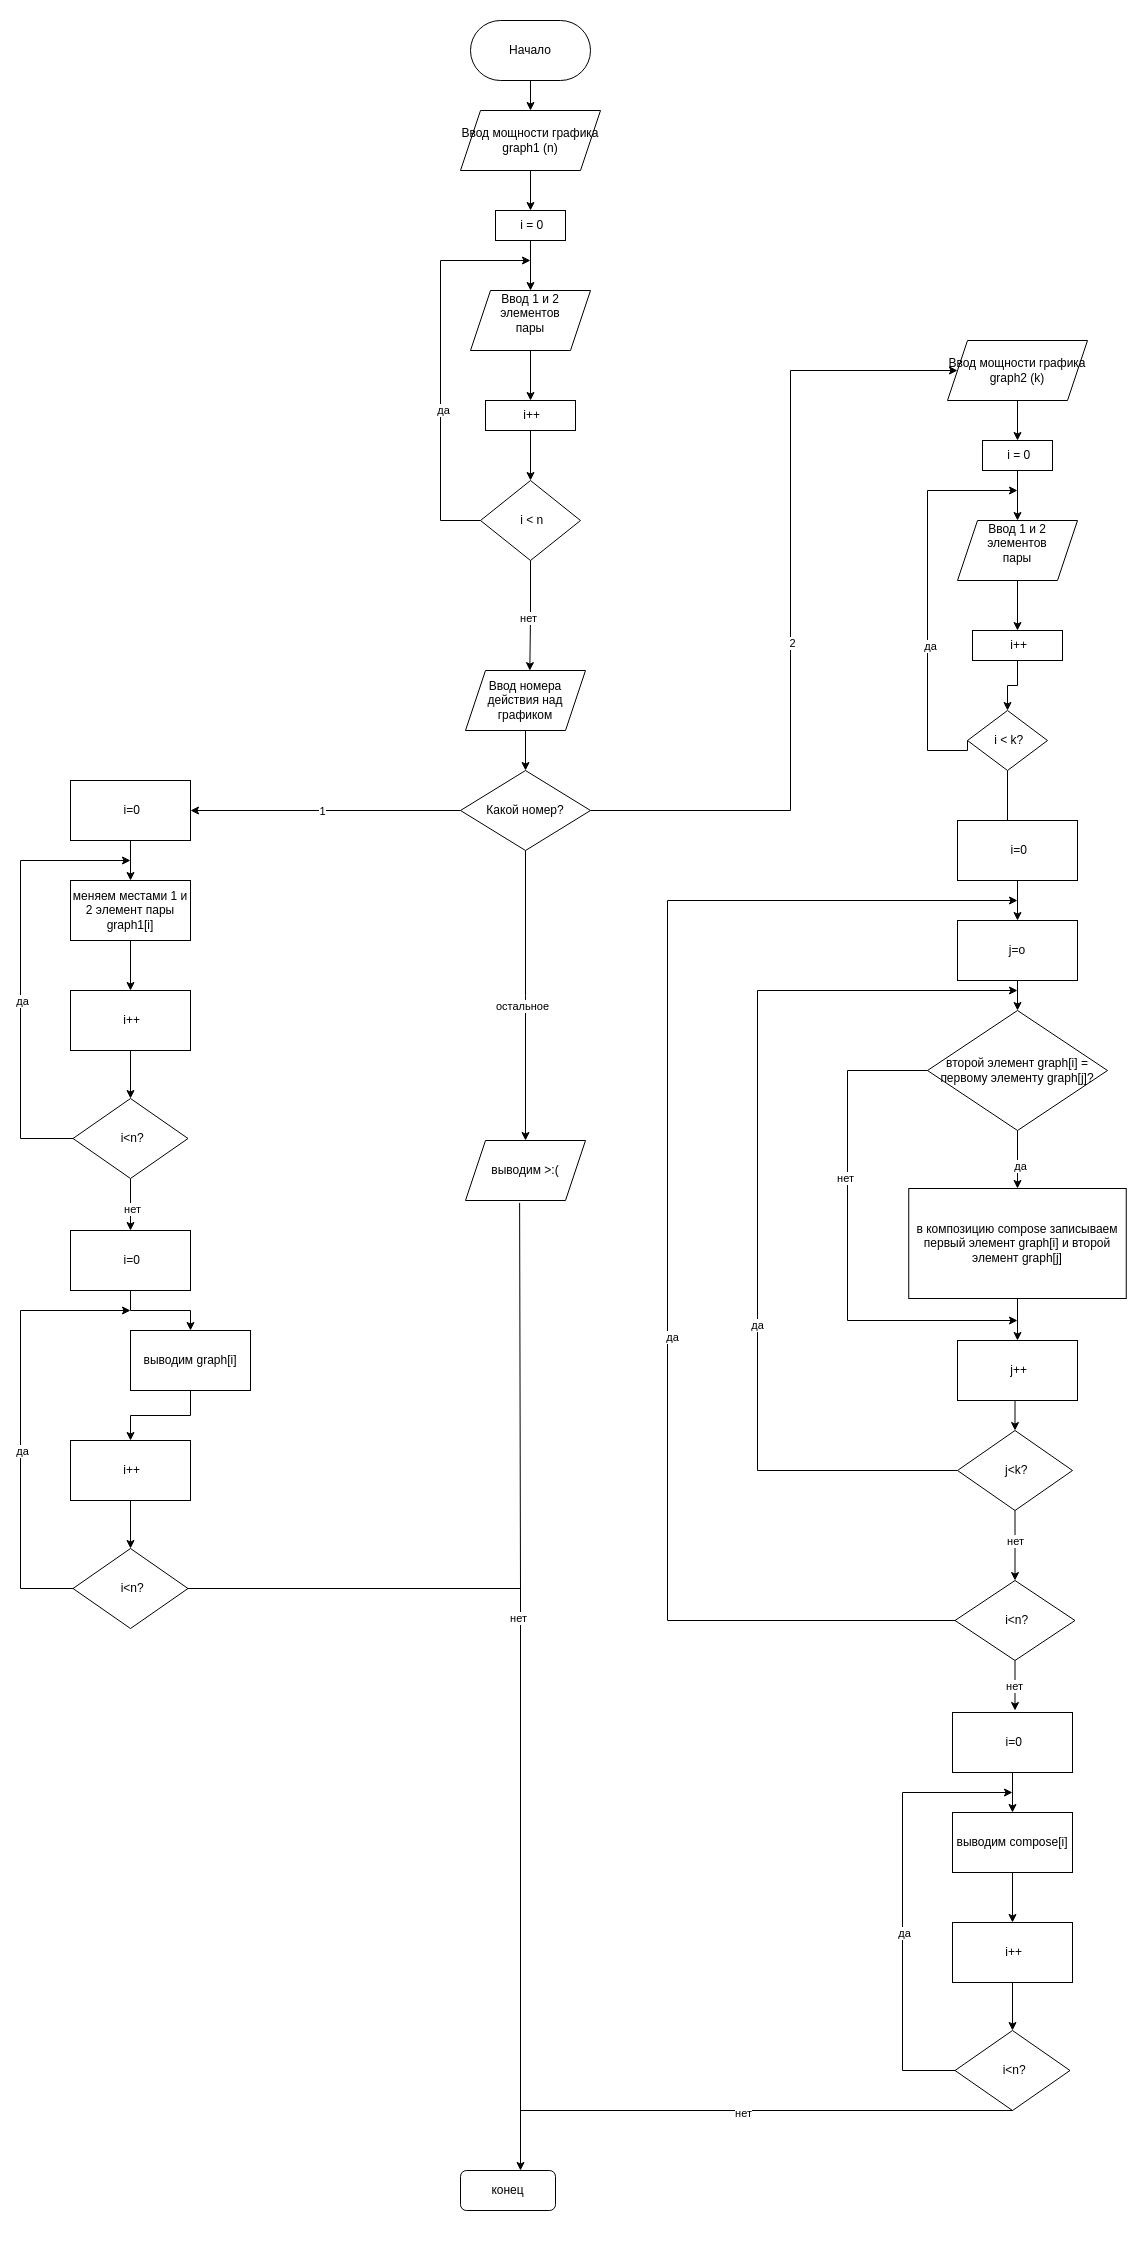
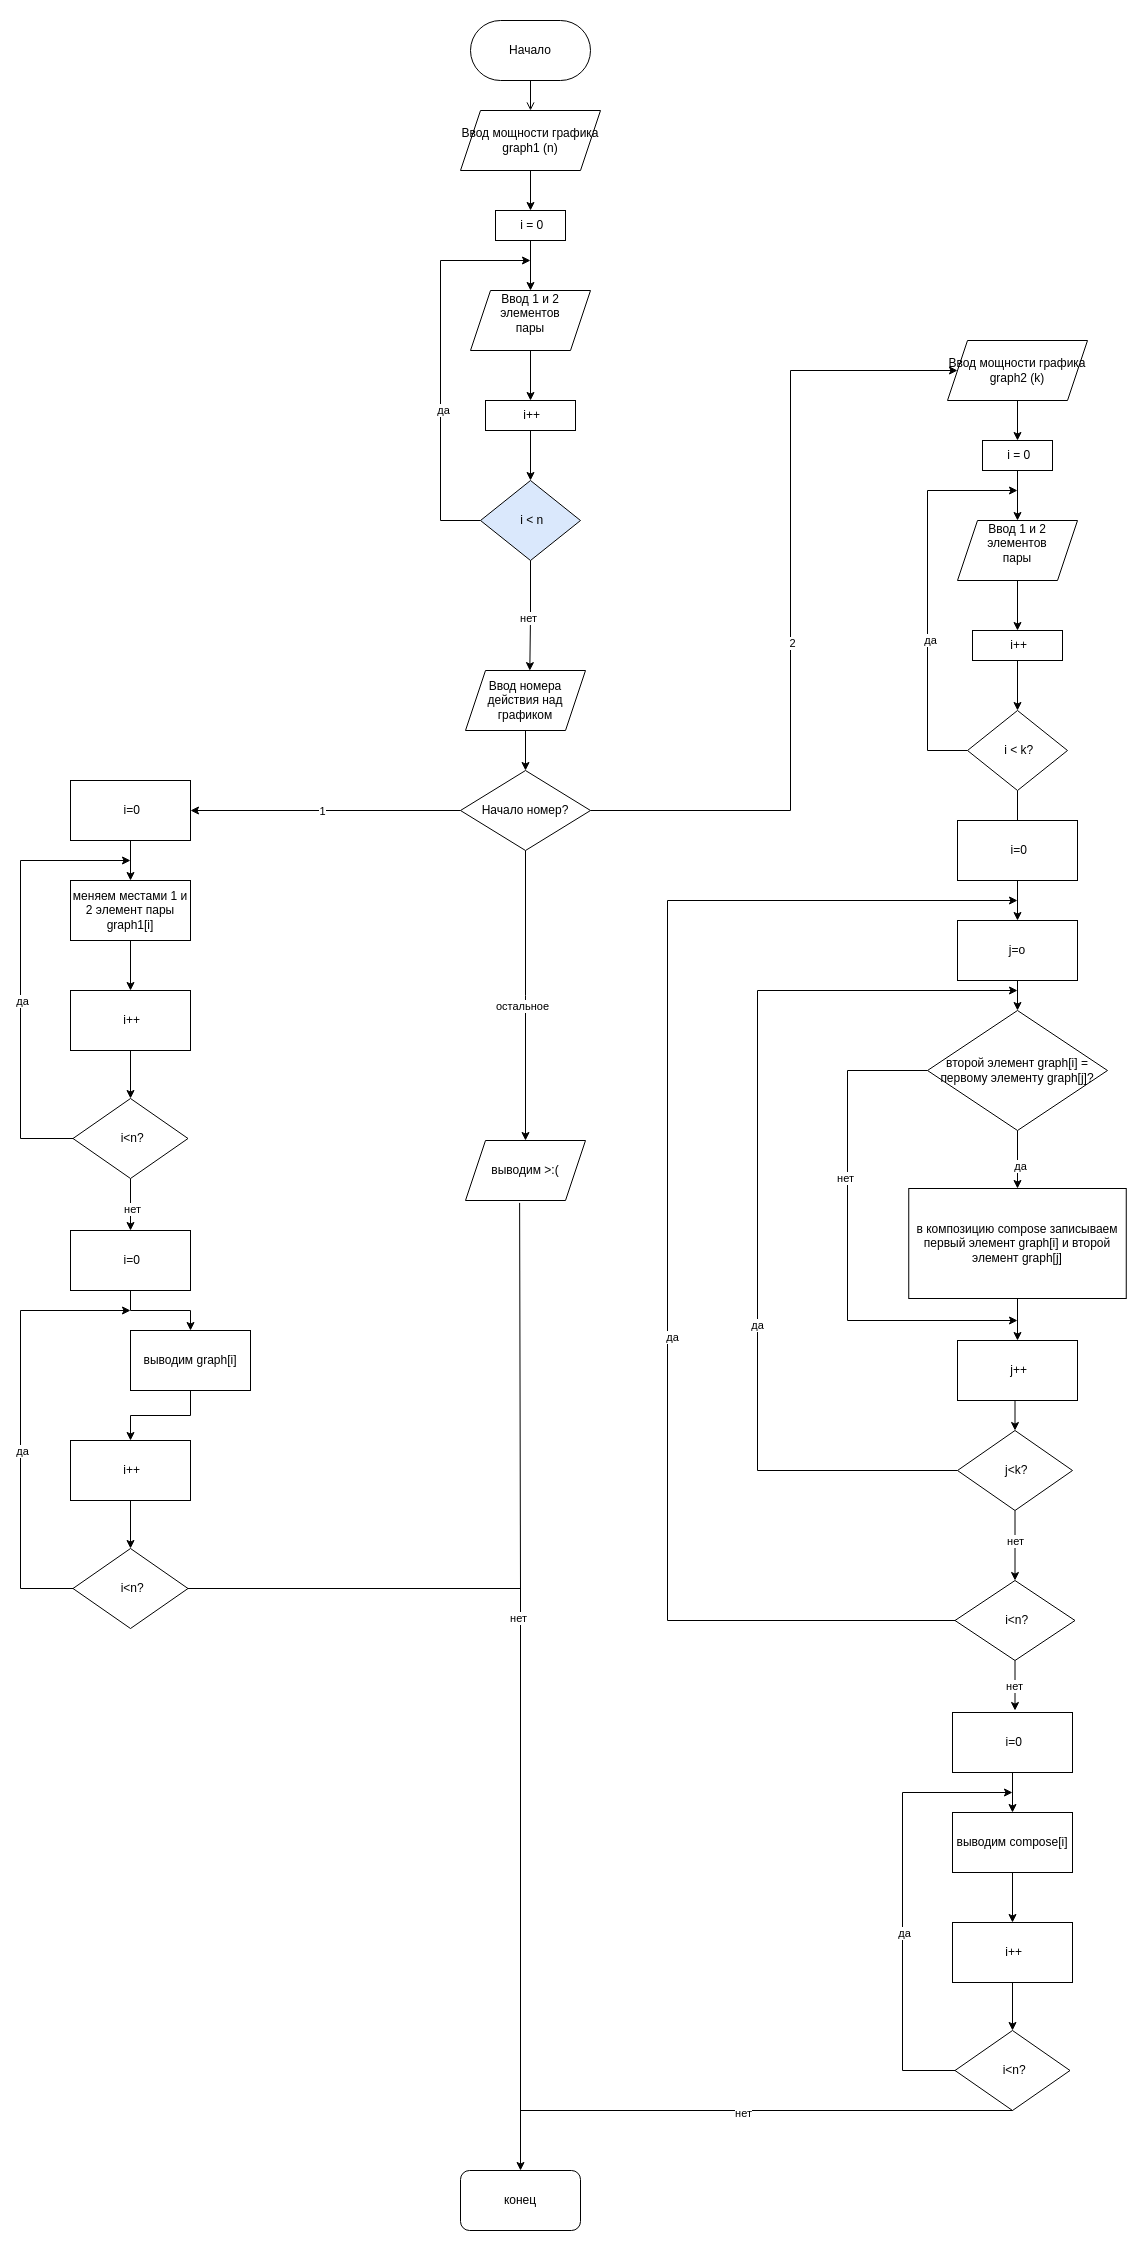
edge "Начало" -> "Ввод мощности графика graph1 (n)": arrowhead classic -> open
node "i < n": fillcolor #ffffff -> #dae8fc
node "i < k?": size 80x60 -> 100x80
node "Какой номер?": label "Какой номер?" -> "Начало номер?"
node "конец": size 95x40 -> 120x60
